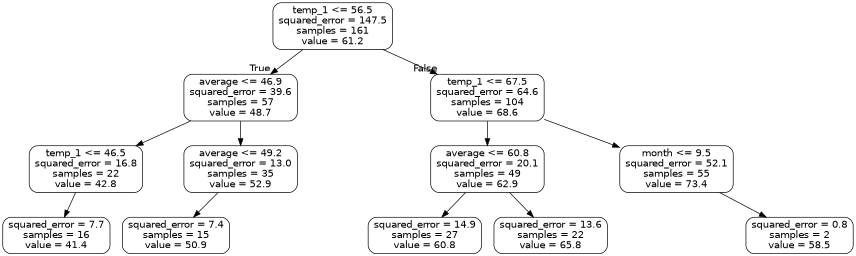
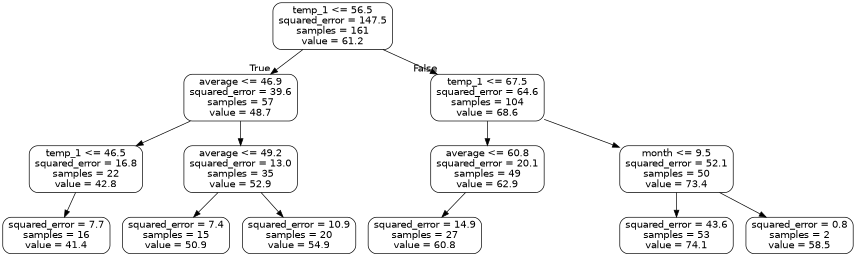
node "month <= 9.5 squared_error = 52.1 samples = 55 value = 73.4": label "month <= 9.5 squared_error = 52.1 samples = 55 value = 73.4" -> "month <= 9.5 squared_error = 52.1 samples = 50 value = 73.4"
node "squared_error = 10.9 samples = 20 value = 54.9": added
node "squared_error = 13.6 samples = 22 value = 65.8": removed
node "squared_error = 43.6 samples = 53 value = 74.1": added
